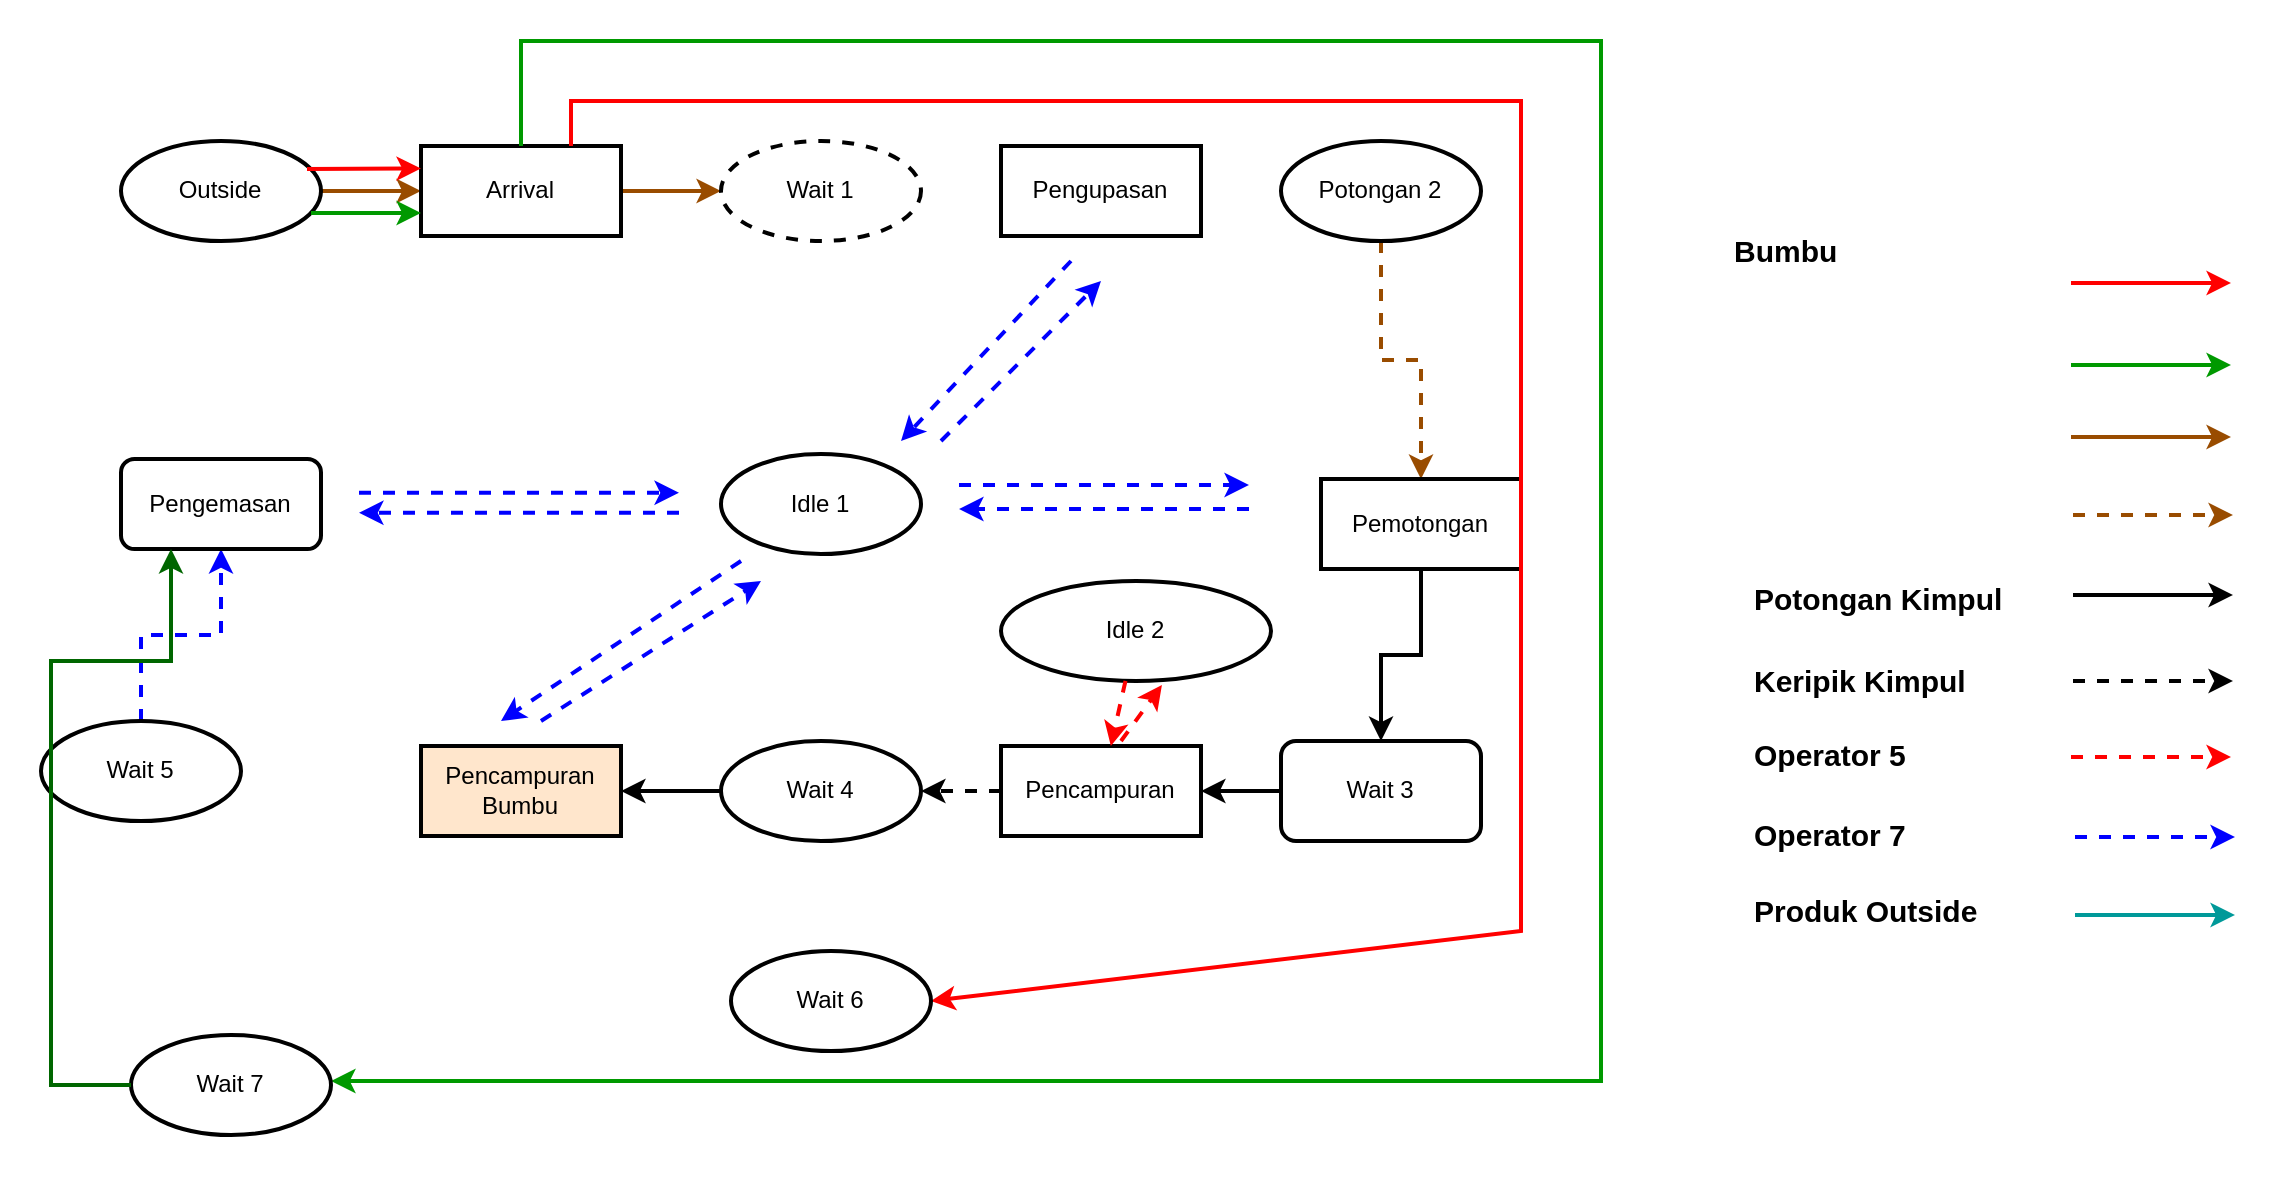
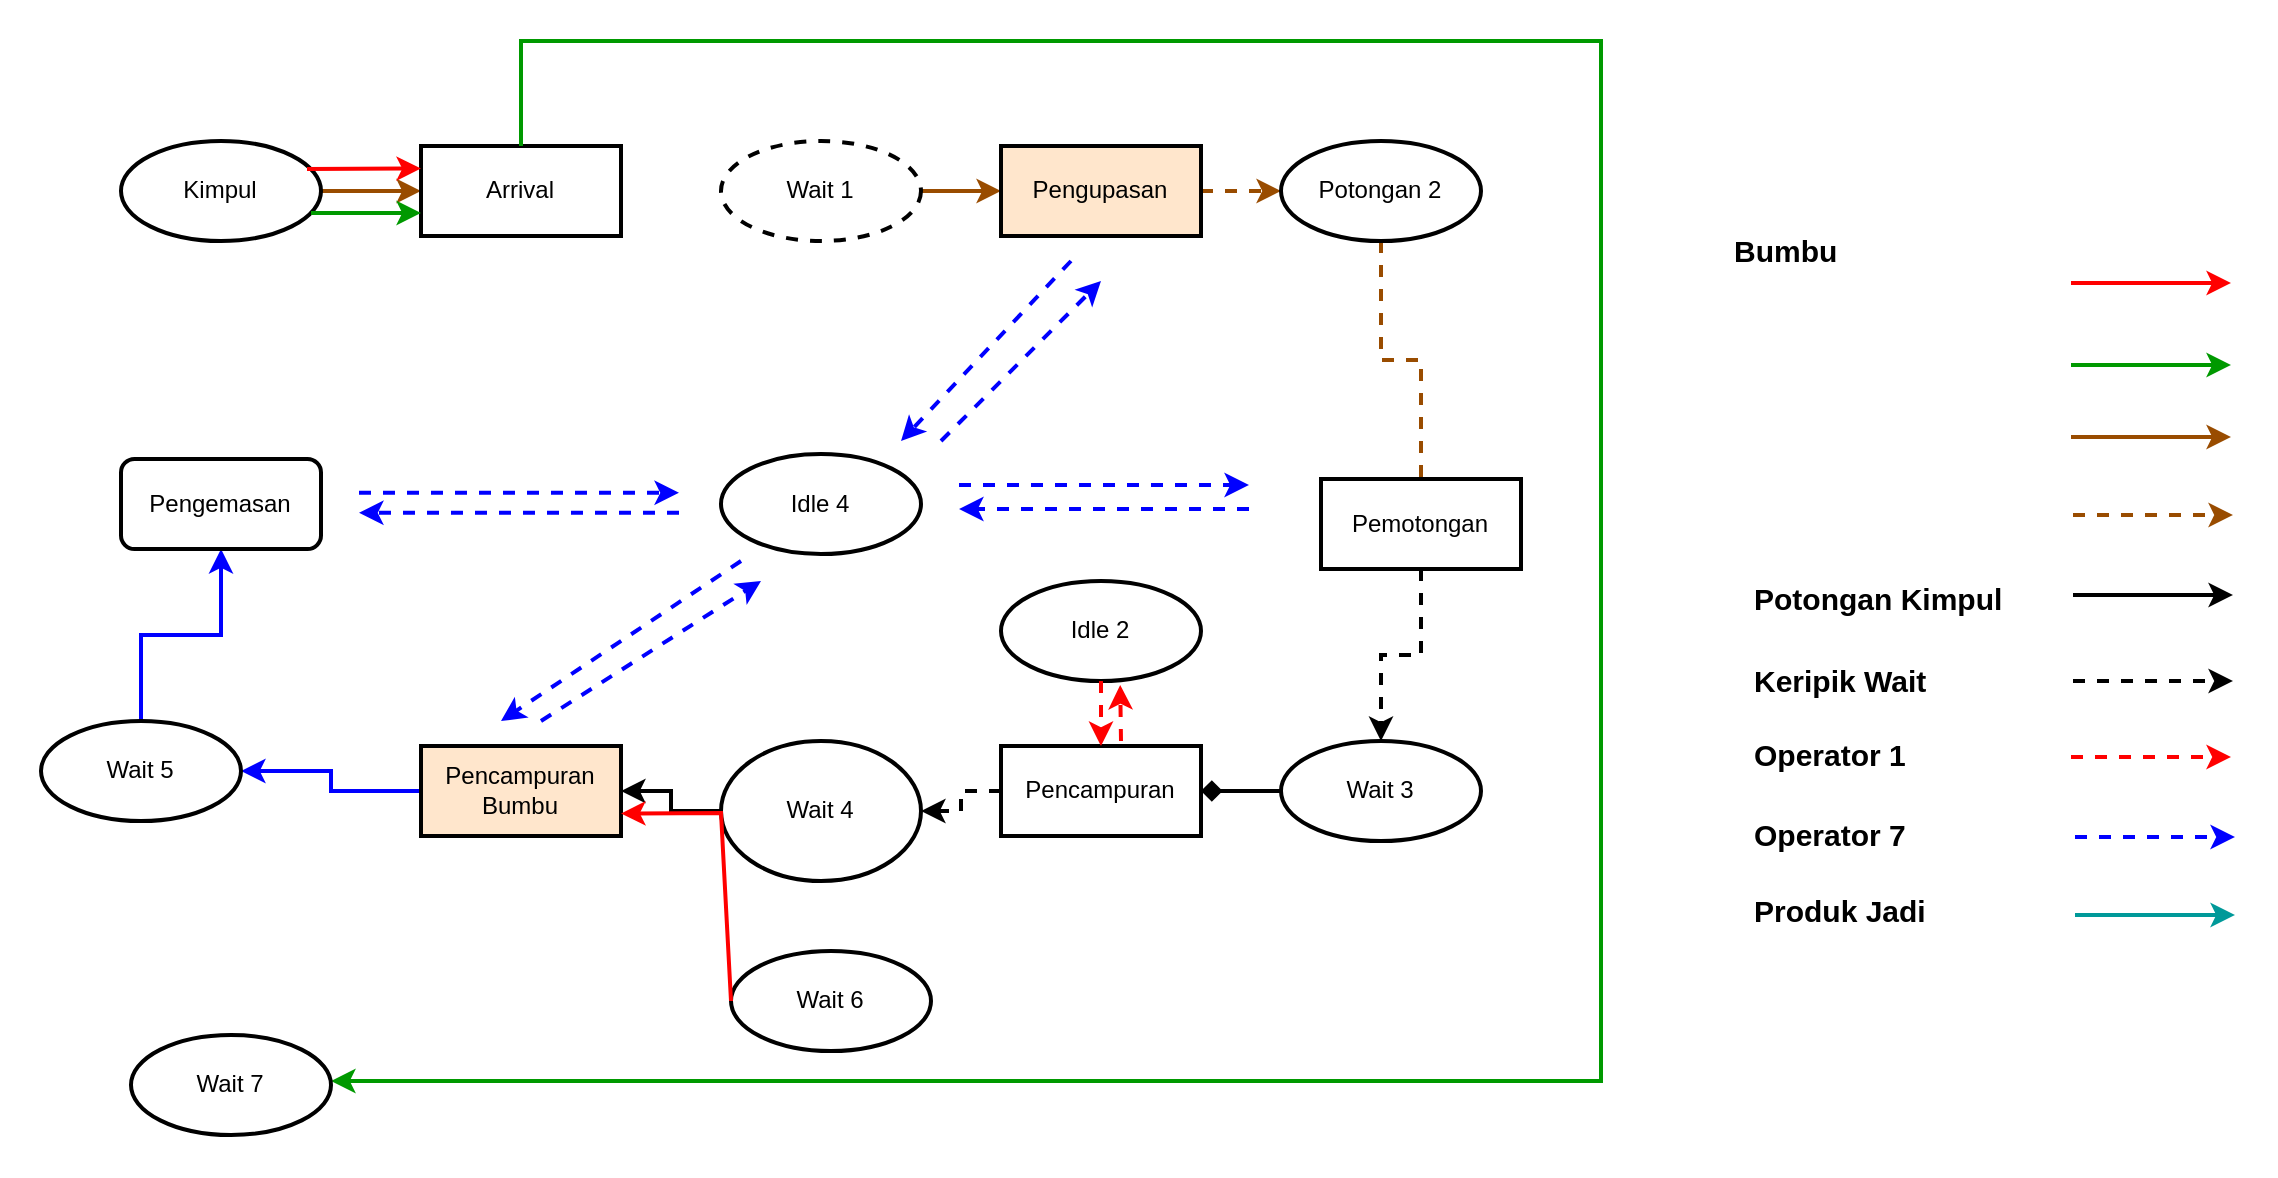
node "Outside": label "Outside" -> "Kimpul"
edge "Arrival" -> "Wait 1": removed
edge "Wait 1" -> "Pengupasan": added
node "Pengupasan": fillcolor #ffffff -> #ffe6cc
edge "Pengupasan" -> "Potongan 2": added
edge "Arrival" -> "Wait 6": removed
edge "Potongan 2" -> "Pemotongan": arrowhead classic -> none
node "Idle 1": label "Idle 1" -> "Idle 4"
node "Idle 2": size 270x100 -> 200x100
edge "Wait 5" -> "Pengemasan": style dashed -> solid
edge "Pemotongan" -> "Wait 3": style solid -> dashed
node "Keripik Kimpul": label "Keripik Kimpul" -> "Keripik Wait"
node "Operator 5": label "Operator 5" -> "Operator 1"
edge "Pencampuran Bumbu" -> "Wait 5": added
node "Wait 4": size 200x100 -> 200x140
edge "Wait 3" -> "Pencampuran": arrowhead classic -> diamond
node "Wait 3": shape rounded rectangle -> ellipse
edge "Wait 7" -> "Pengemasan": removed
edge "Wait 6" -> "Pencampuran Bumbu": added
node "Produk Outside": label "Produk Outside" -> "Produk Jadi"
